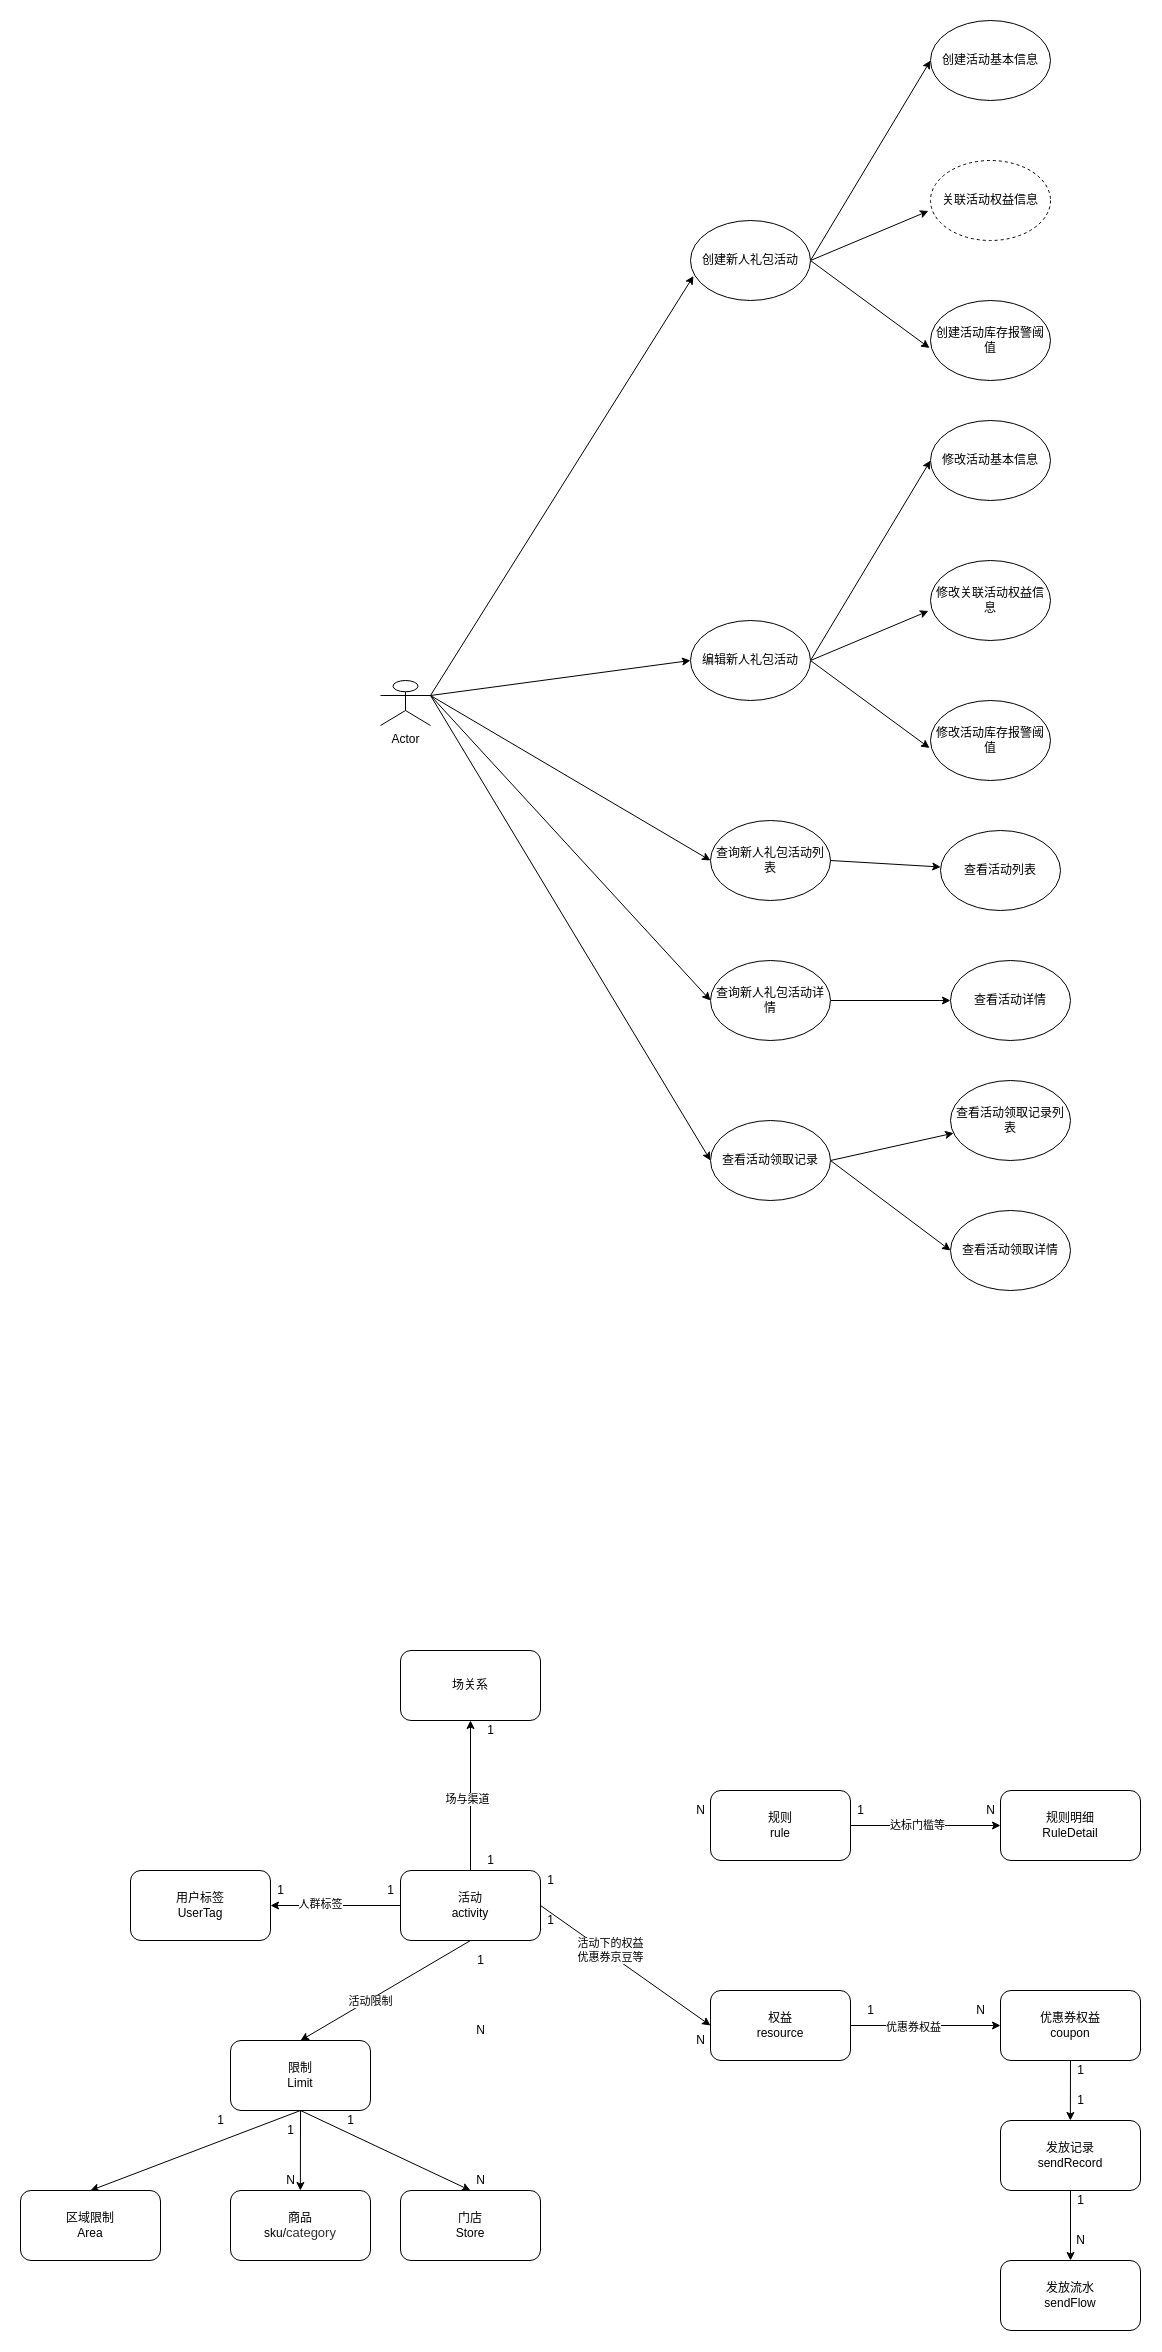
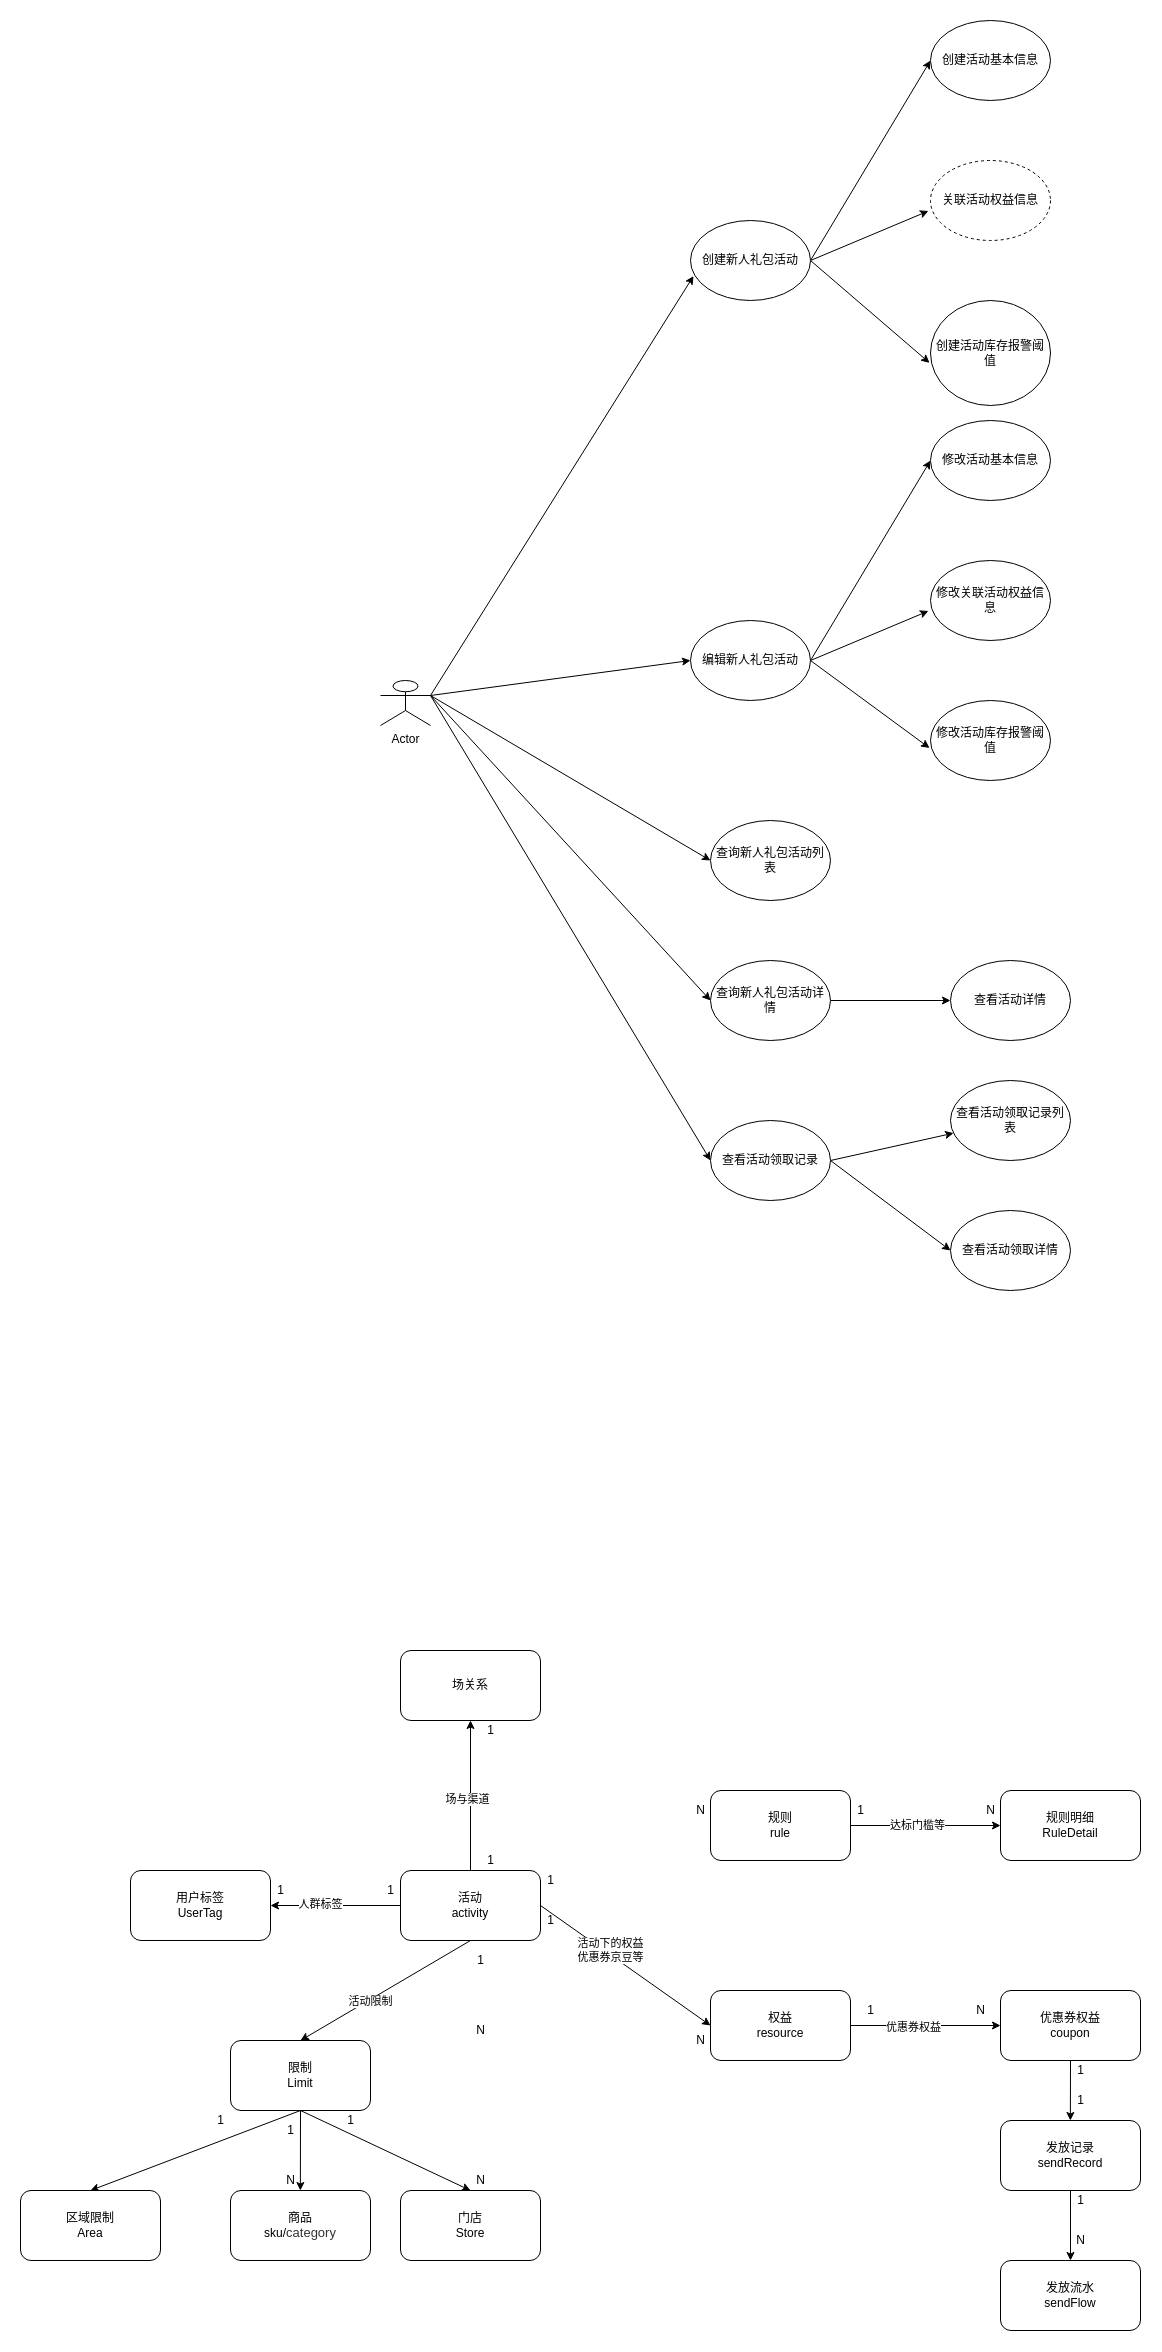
node "创建活动库存报警阈值": size 120x80 -> 120x105
edge "查询新人礼包活动列表" -> "查看活动列表": removed
node "查看活动列表": removed
